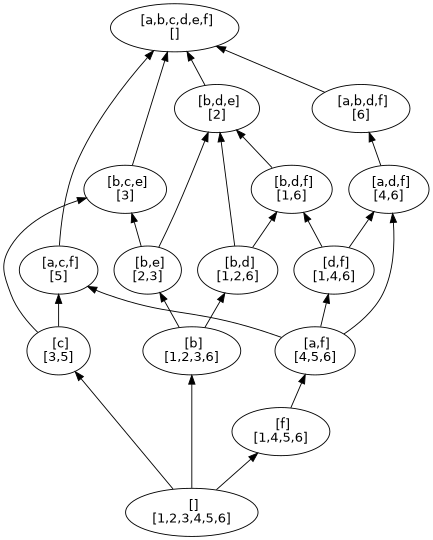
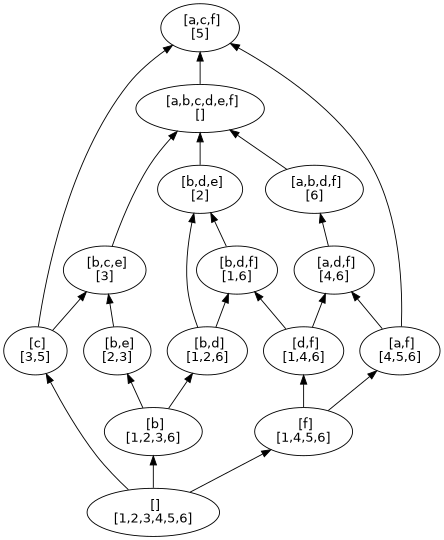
edge "[a,c,f] [5]" -> "[a,b,c,d,e,f] []": reversed
edge "[b,e] [2,3]" -> "[b,d,e] [2]": removed
edge "[a,f] [4,5,6]" -> "[d,f] [1,4,6]": now "[f] [1,4,5,6]" -> "[d,f] [1,4,6]"
